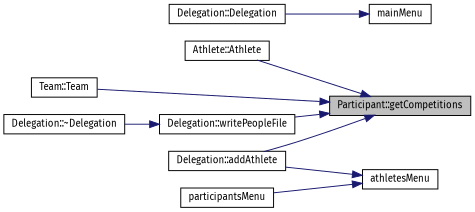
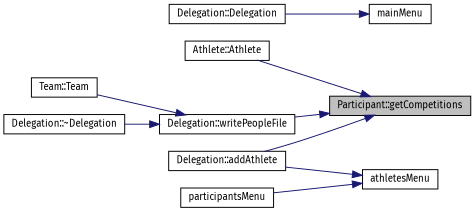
edge "Team::Team" -> "Participant::getCompetitions": now "Team::Team" -> "Delegation::writePeopleFile"
